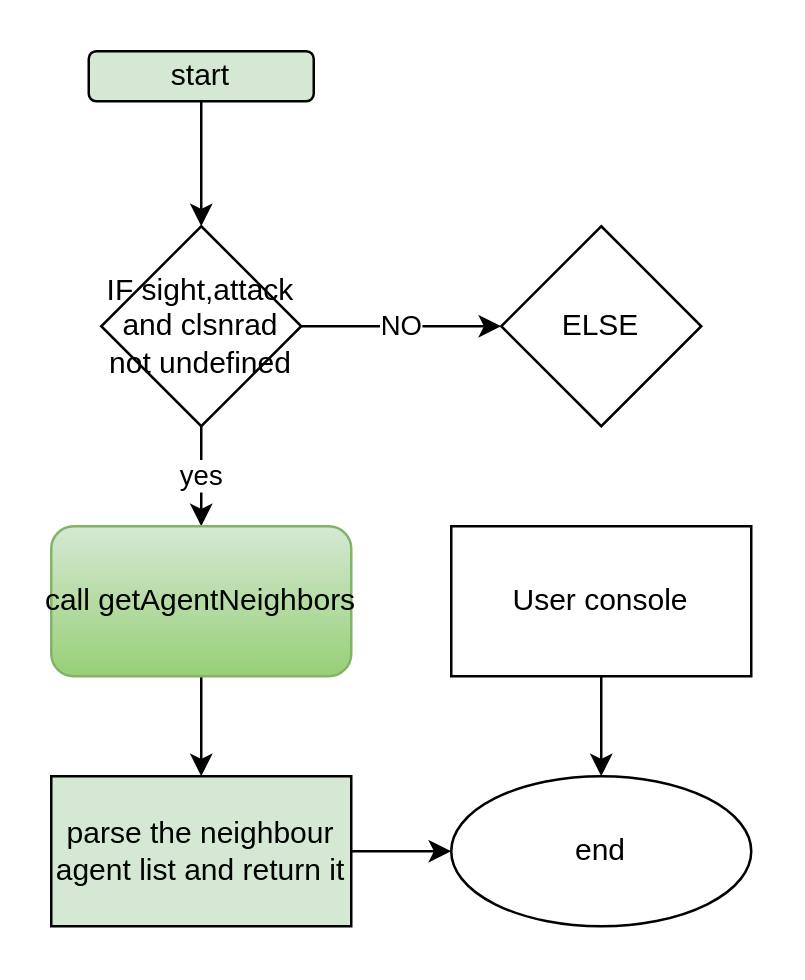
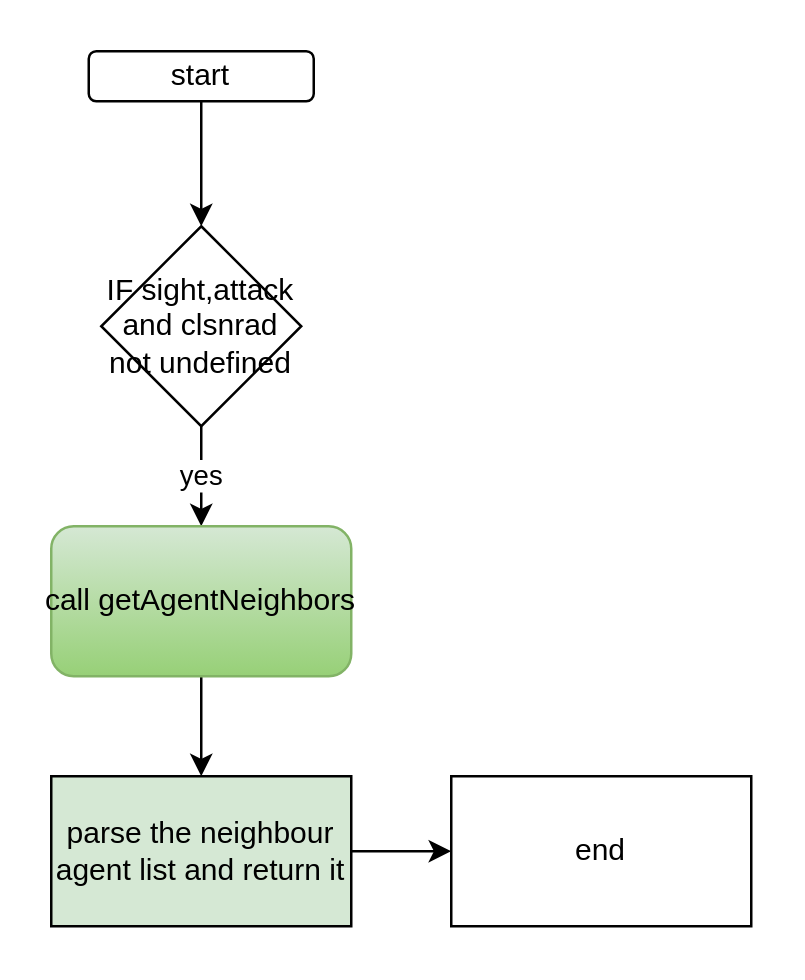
node "start": fillcolor #d5e8d4 -> #ffffff
edge "IF sight,attack and clsnrad not undefined" -> "ELSE": removed, label "NO"
node "ELSE": removed
node "User console": removed
edge "User console" -> "end": removed
node "end": shape ellipse -> rectangle
